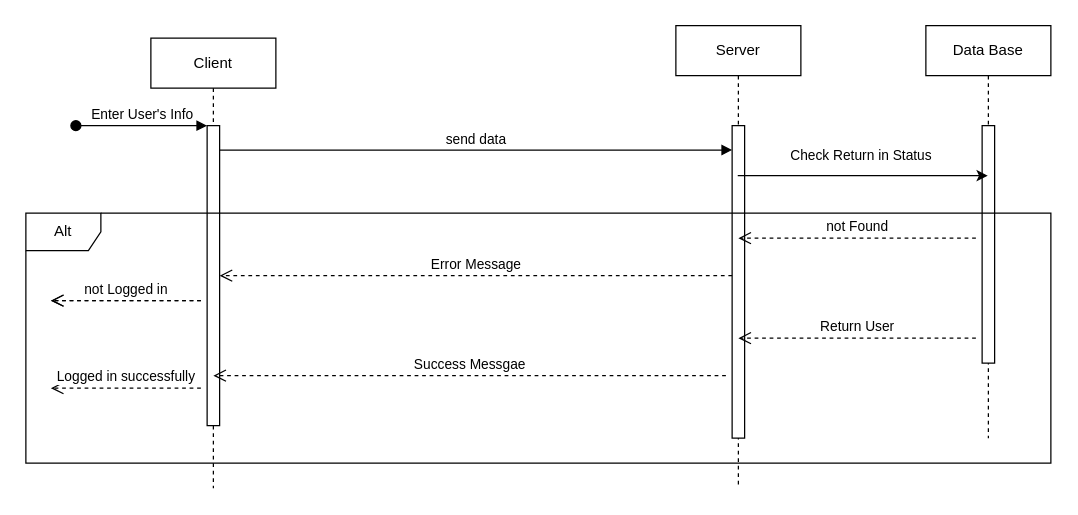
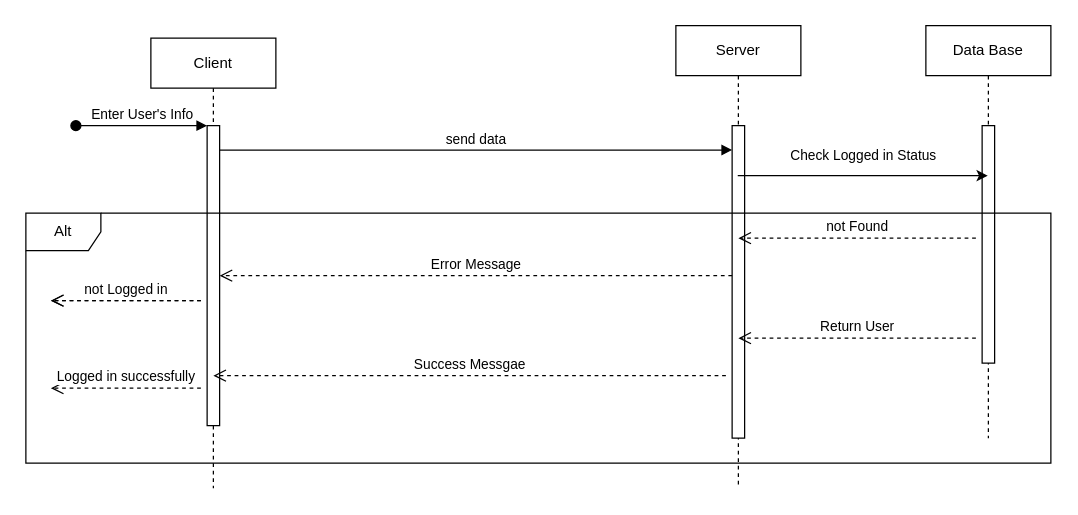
node "Check Return in Status": label "Check Return in Status" -> "Check Logged in Status"
